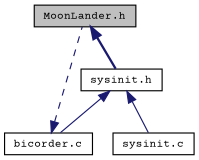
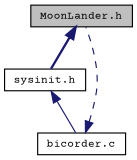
node "sysinit.c": removed
